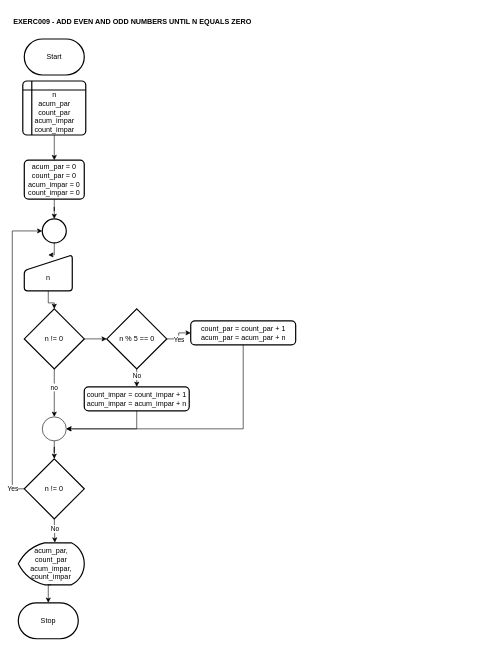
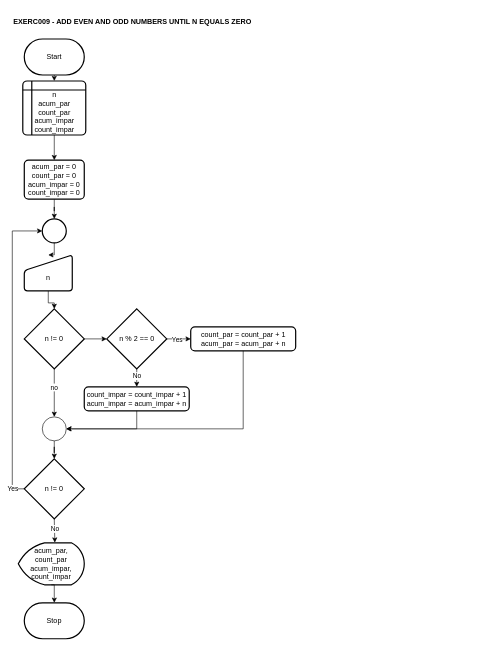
edge "Start" -> "n acum_par count_par acum_impar count_impar": added
node "count_par = count_par + 1 acum_par = acum_par + n": moved (243, 333) -> (243, 339)
node "n % 5 == 0": label "n % 5 == 0" -> "n % 2 == 0"
node "Stop": moved (48, 621) -> (54, 621)
